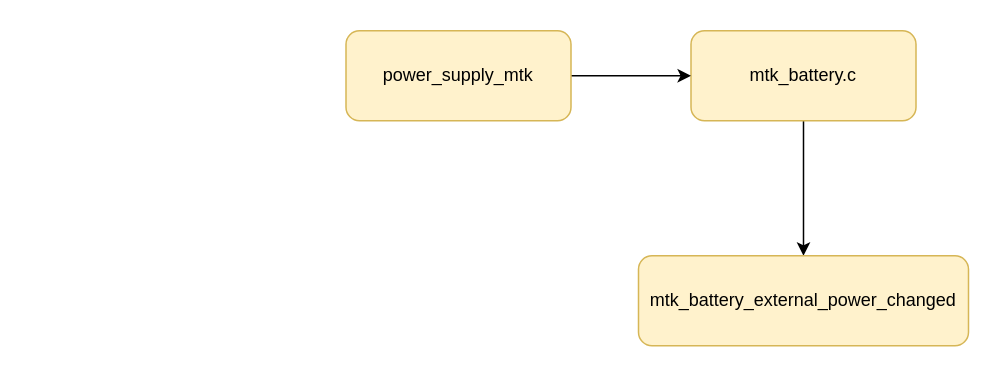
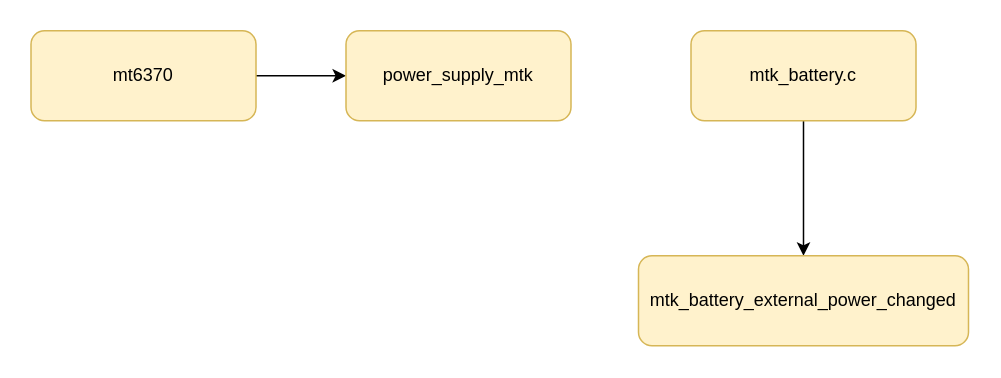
node "mt6370": added
edge "mt6370" -> "power_supply_mtk": added
edge "power_supply_mtk" -> "mtk_battery.c": removed
